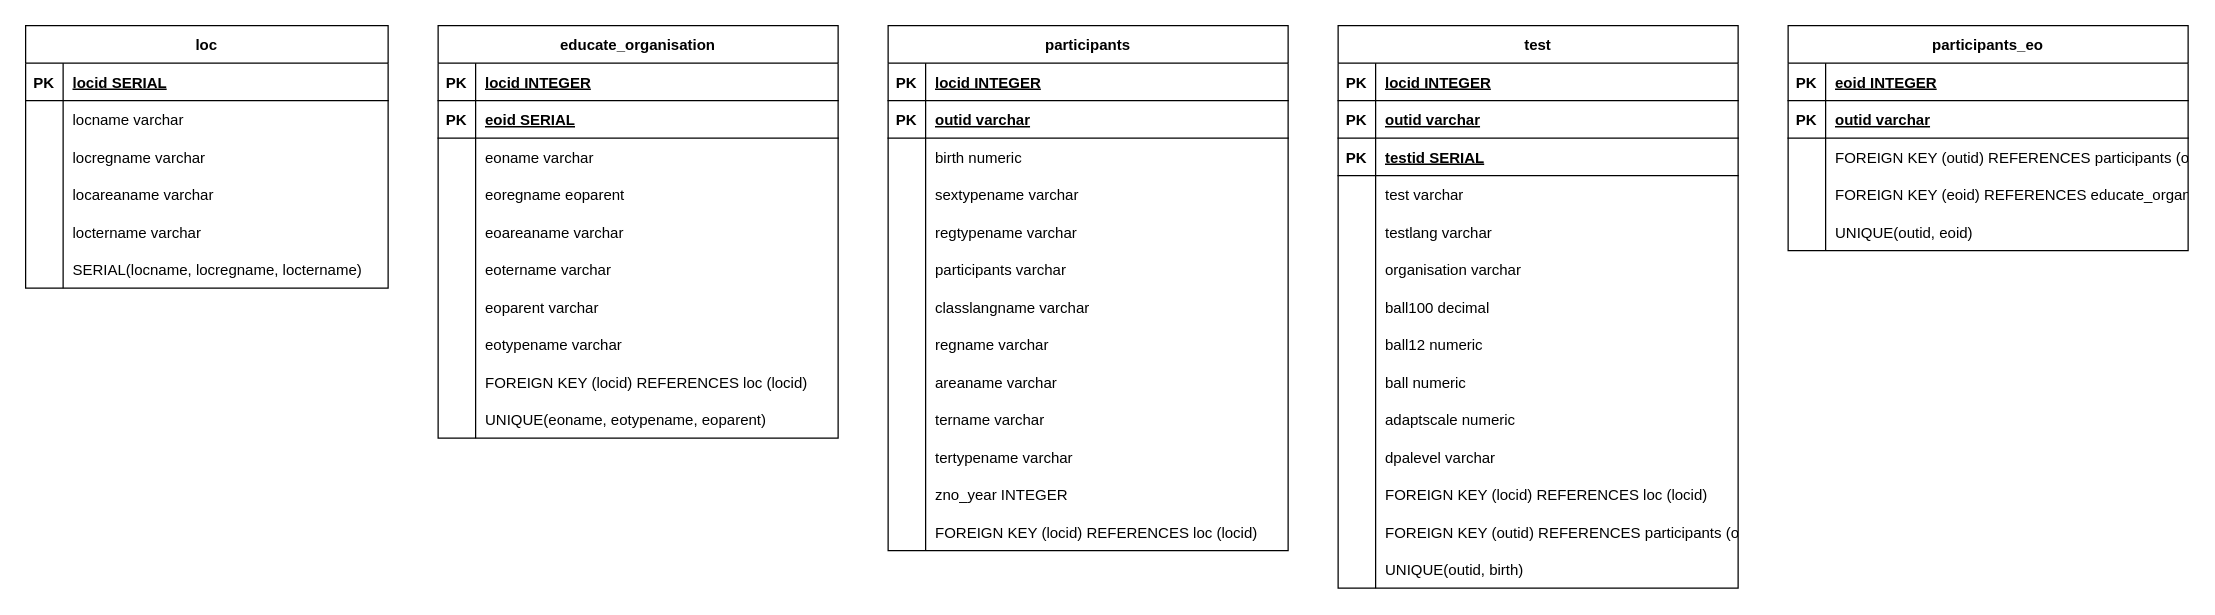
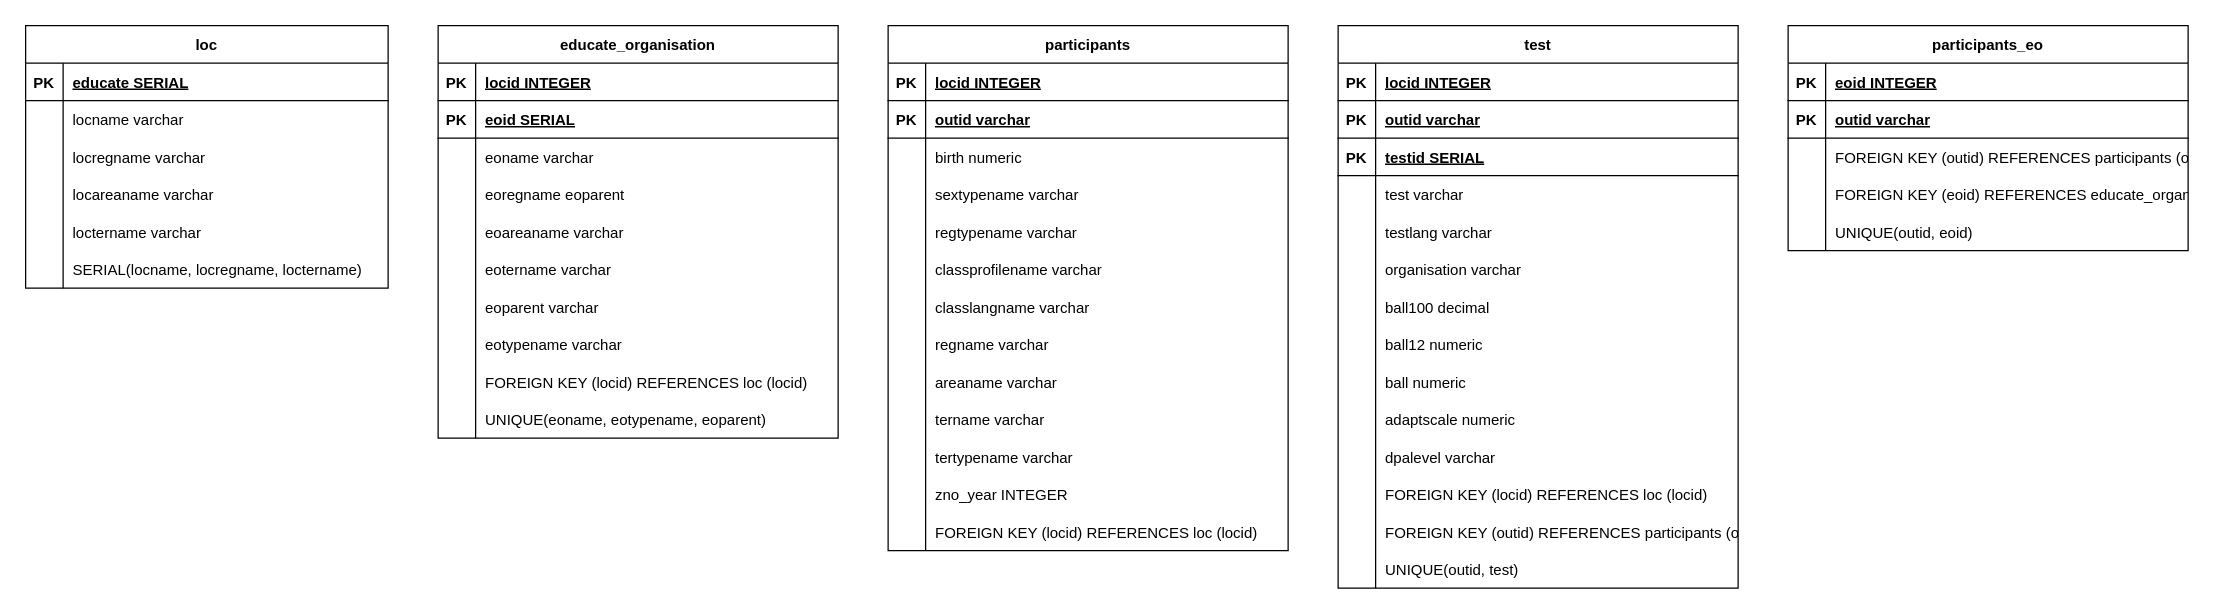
node "locid SERIAL": label "locid SERIAL" -> "educate SERIAL"
node "participants varchar": label "participants varchar" -> "classprofilename varchar"
node "UNIQUE(outid, birth)": label "UNIQUE(outid, birth)" -> "UNIQUE(outid, test)"
